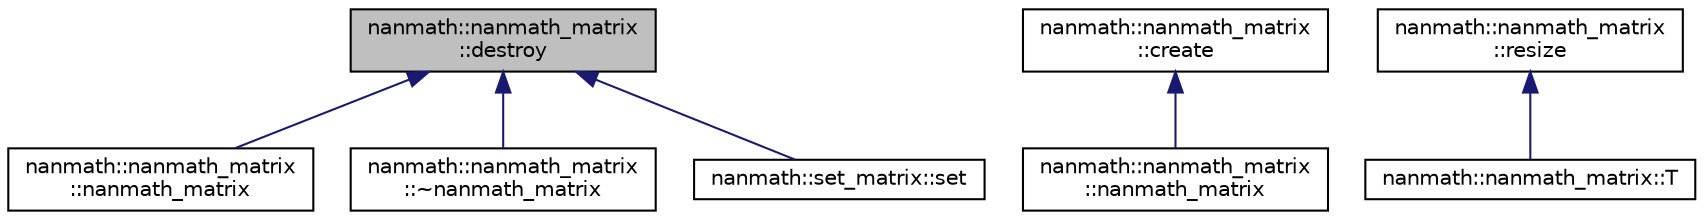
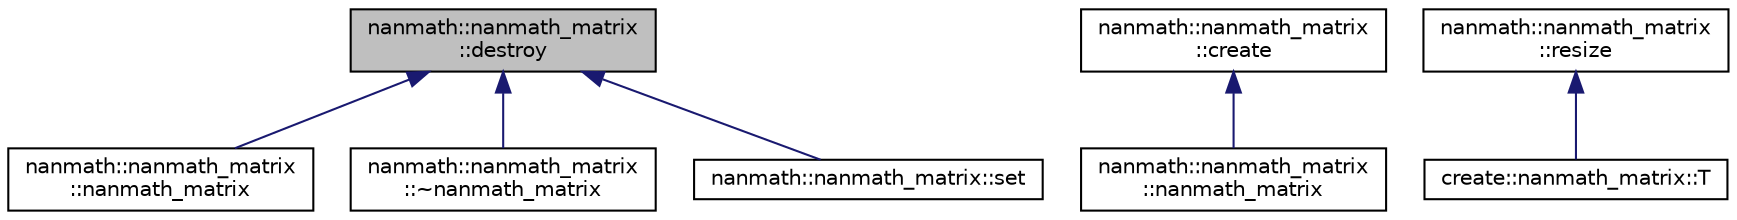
node "nanmath::set_matrix::set": label "nanmath::set_matrix::set" -> "nanmath::nanmath_matrix::set"
node "nanmath::nanmath_matrix::T": label "nanmath::nanmath_matrix::T" -> "create::nanmath_matrix::T"
